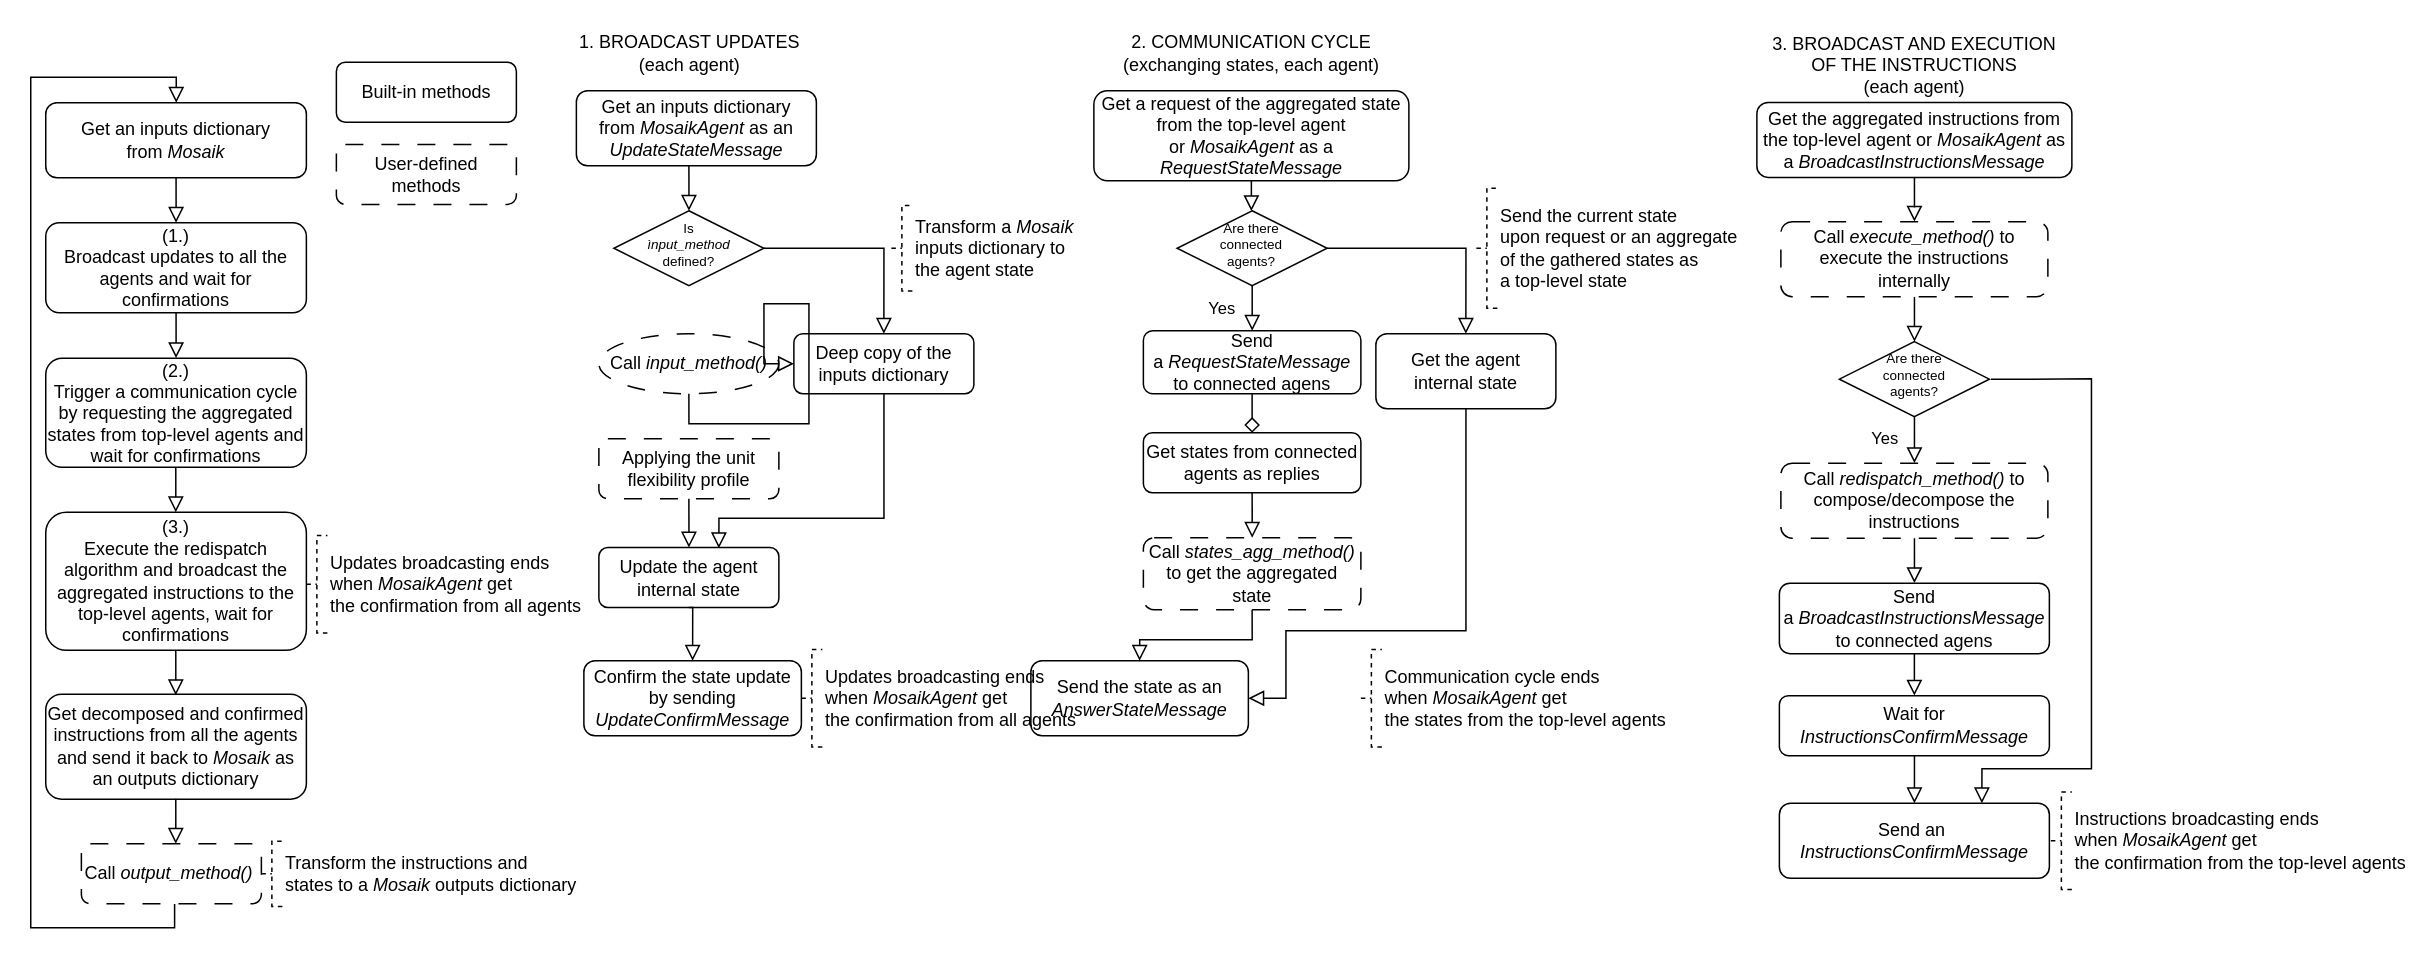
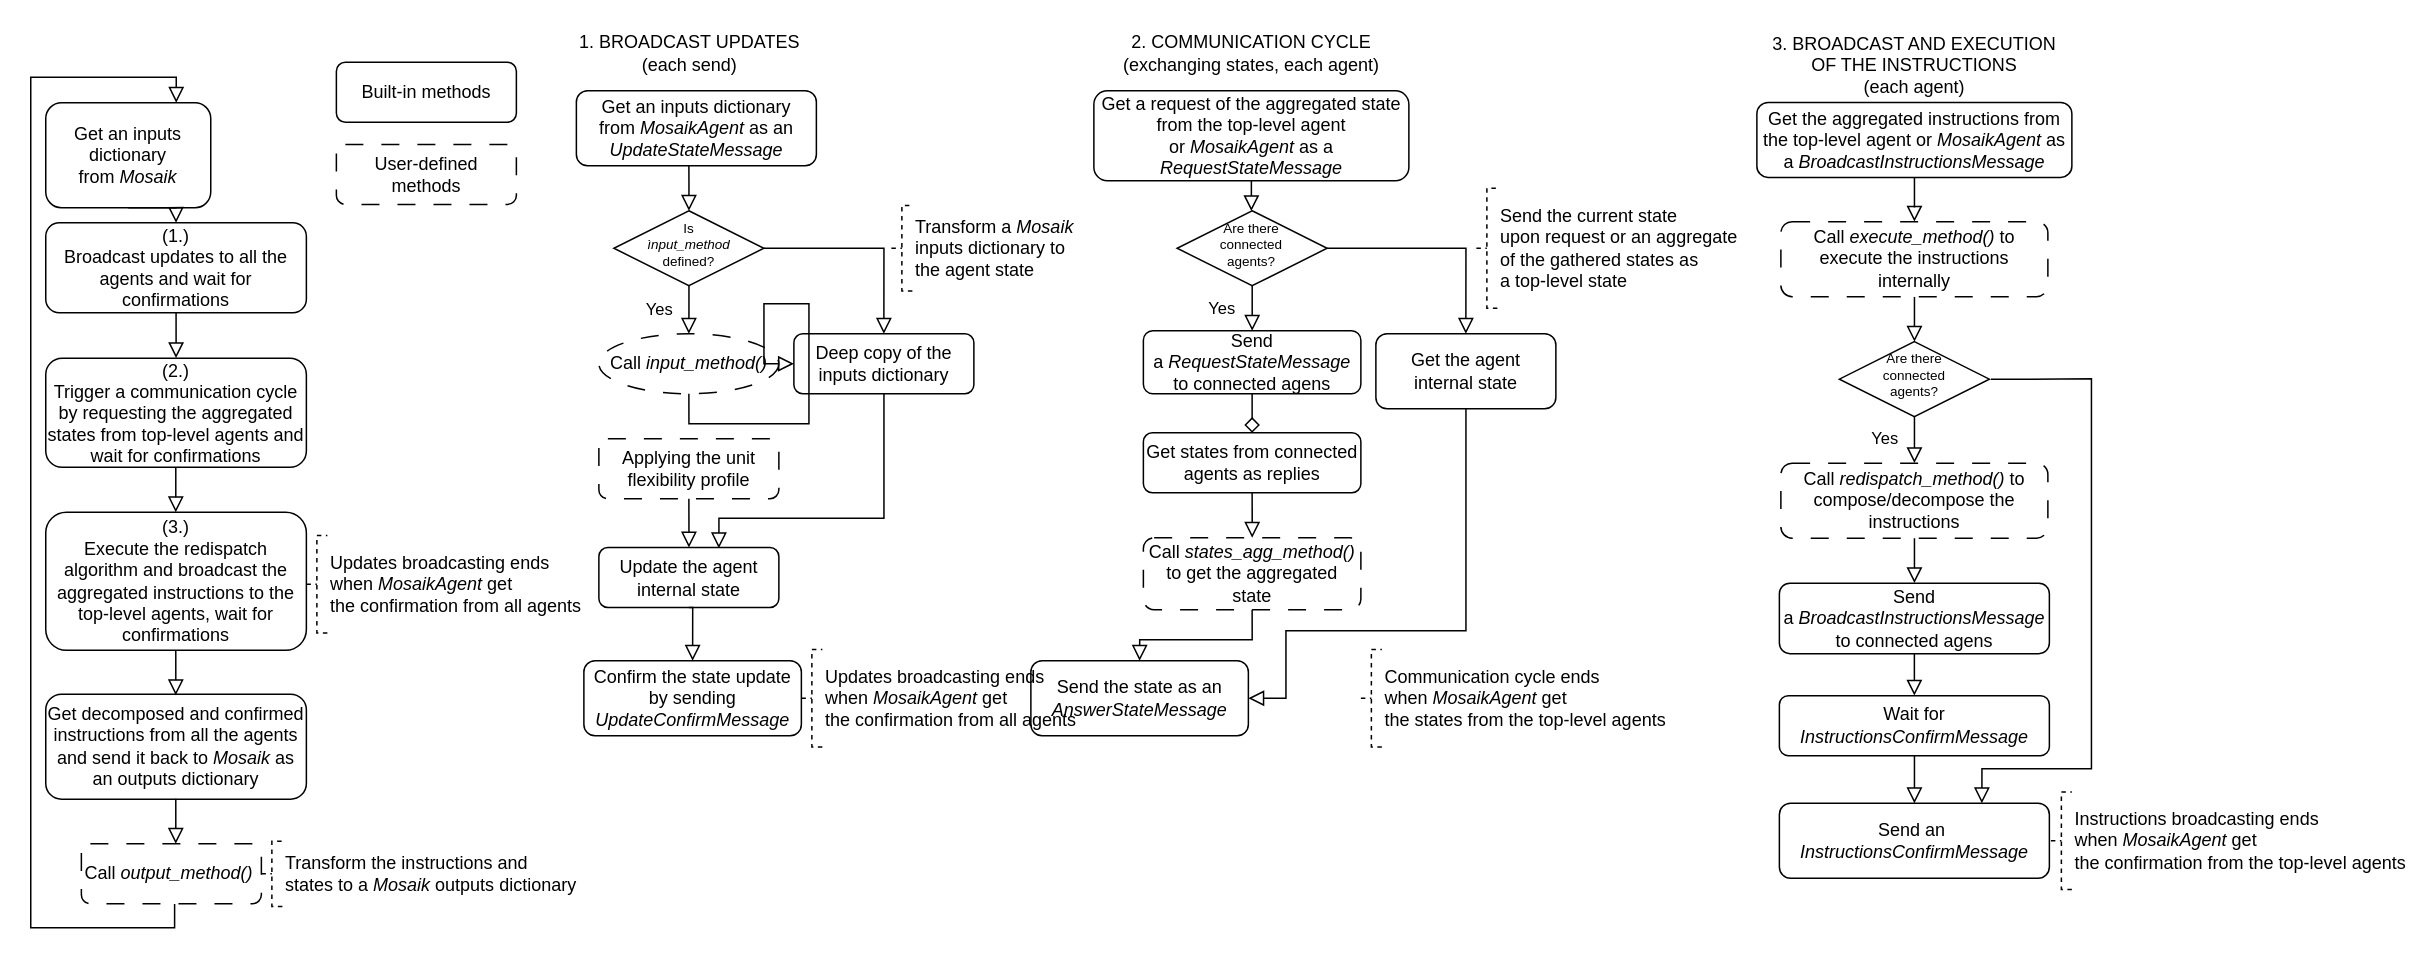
node "1. BROADCAST UPDATES (each agent)": label "1. BROADCAST UPDATES (each agent)" -> "1. BROADCAST UPDATES (each send)"
node "Get an inputs dictionary from Mosaik": size 261x75 -> 165x105
edge "Isìnput_method defined?" -> "Call input_method()": added, label "Yes"
